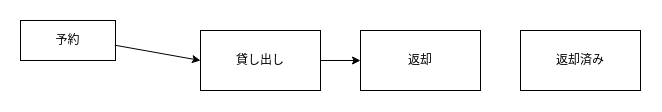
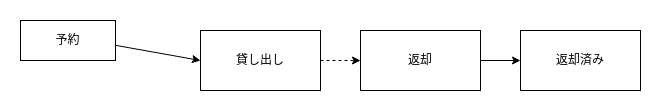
edge "貸し出し" -> "返却": style solid -> dashed
edge "返却" -> "返却済み": added
